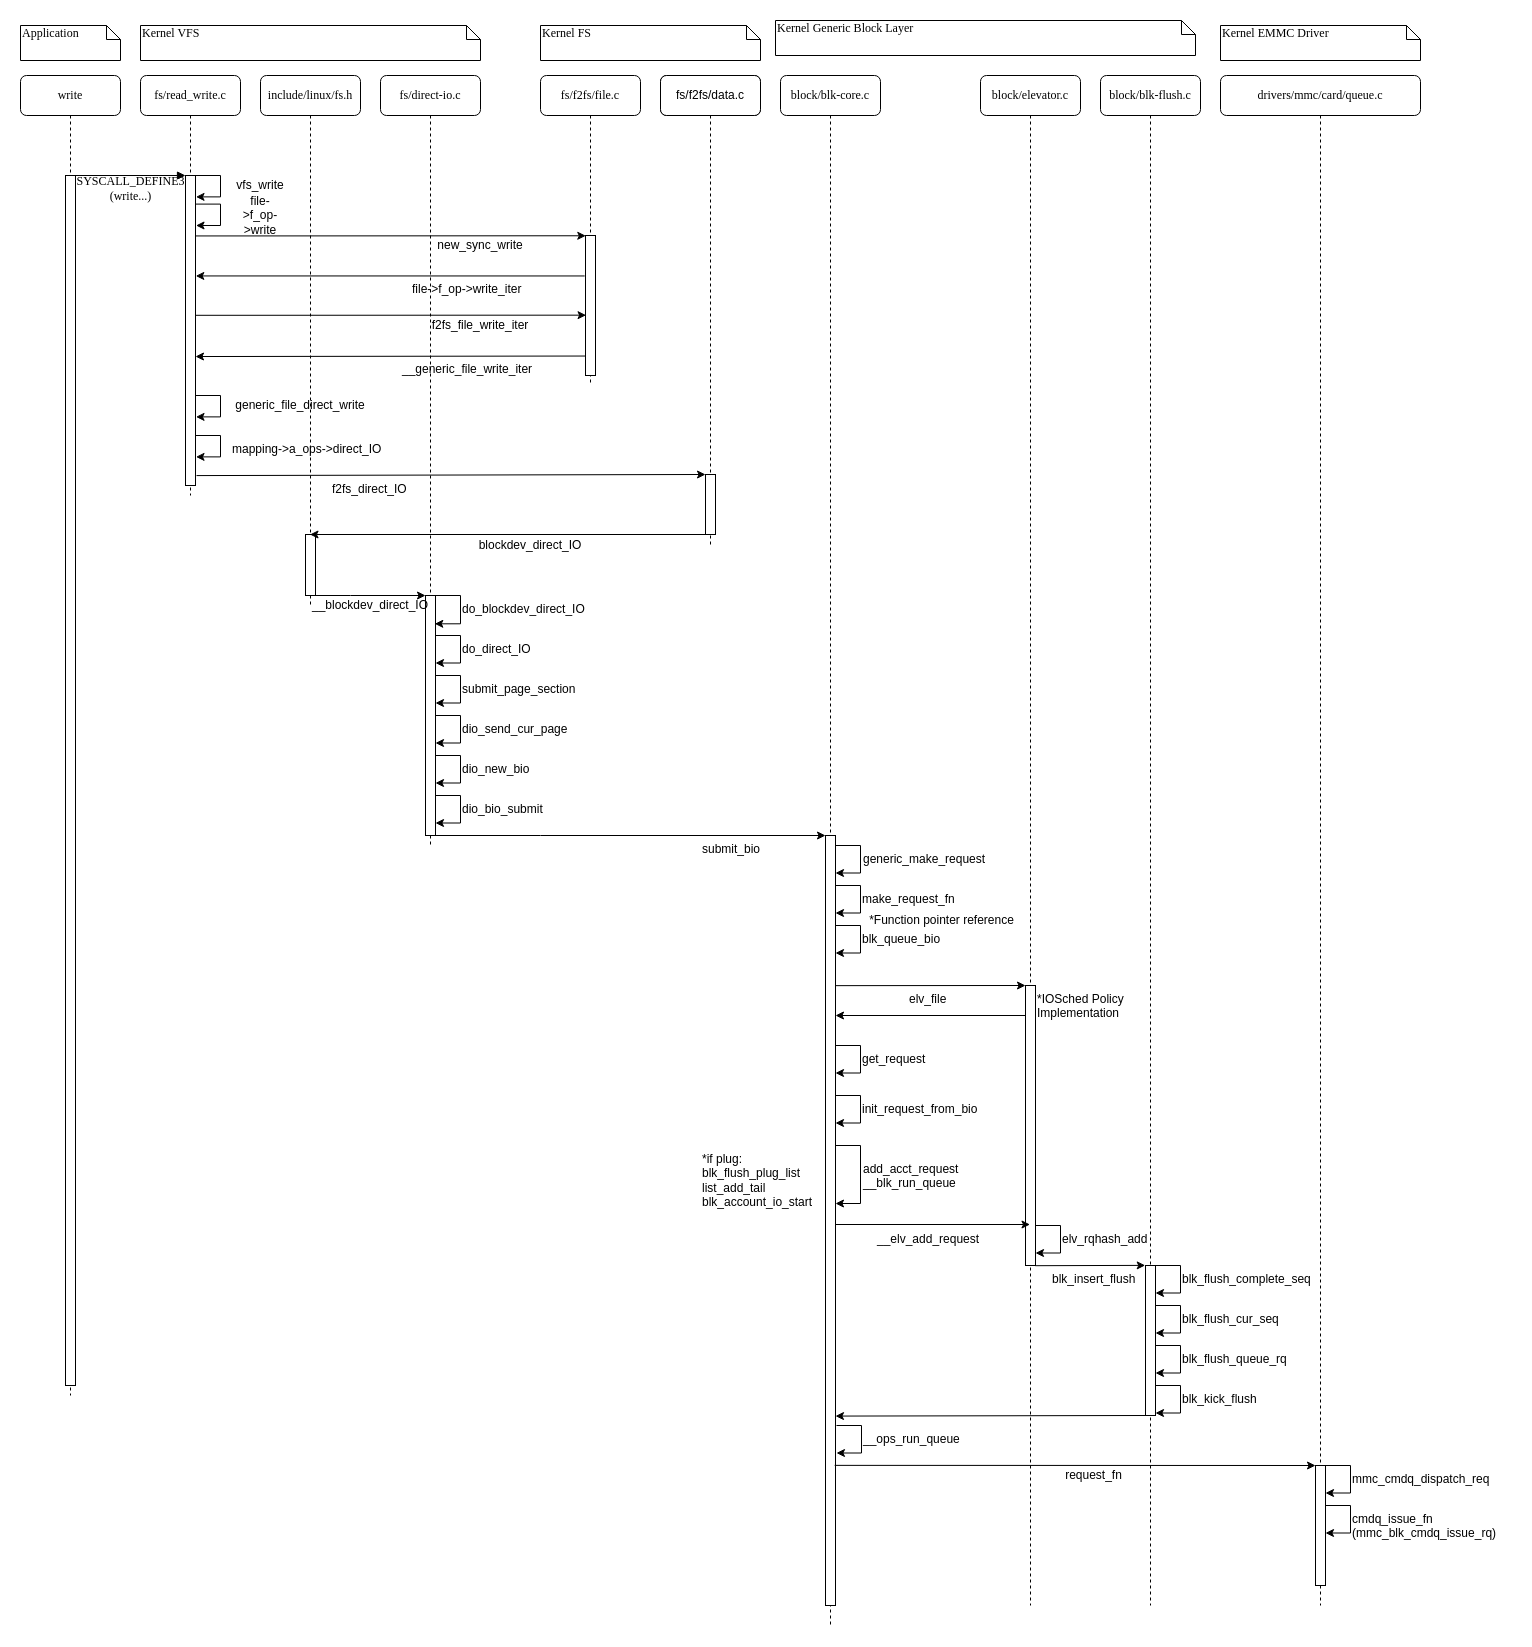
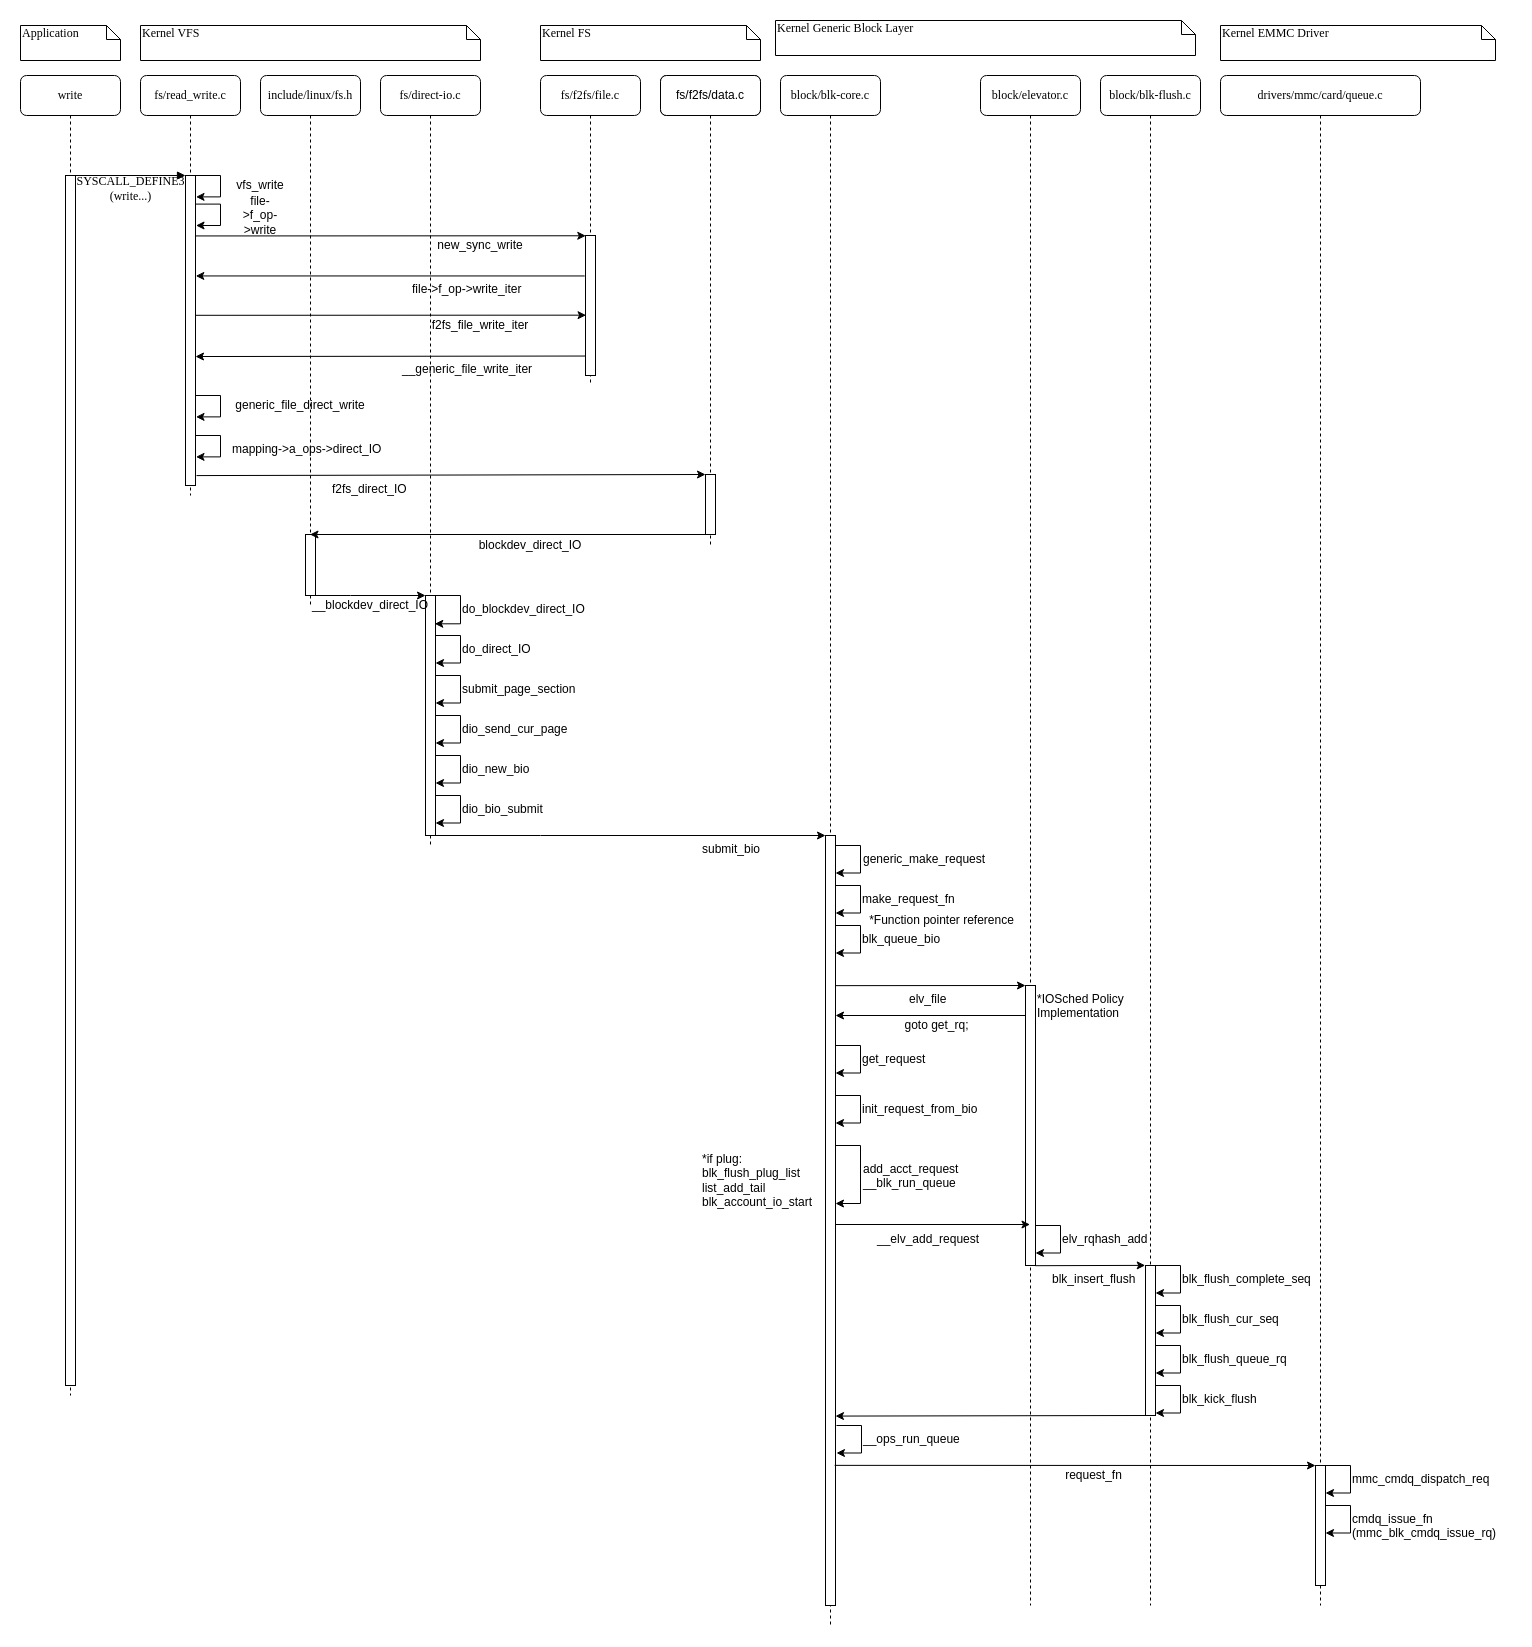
node "Kernel EMMC Driver": size 200x35 -> 275x35
node "goto get_rq;": added
